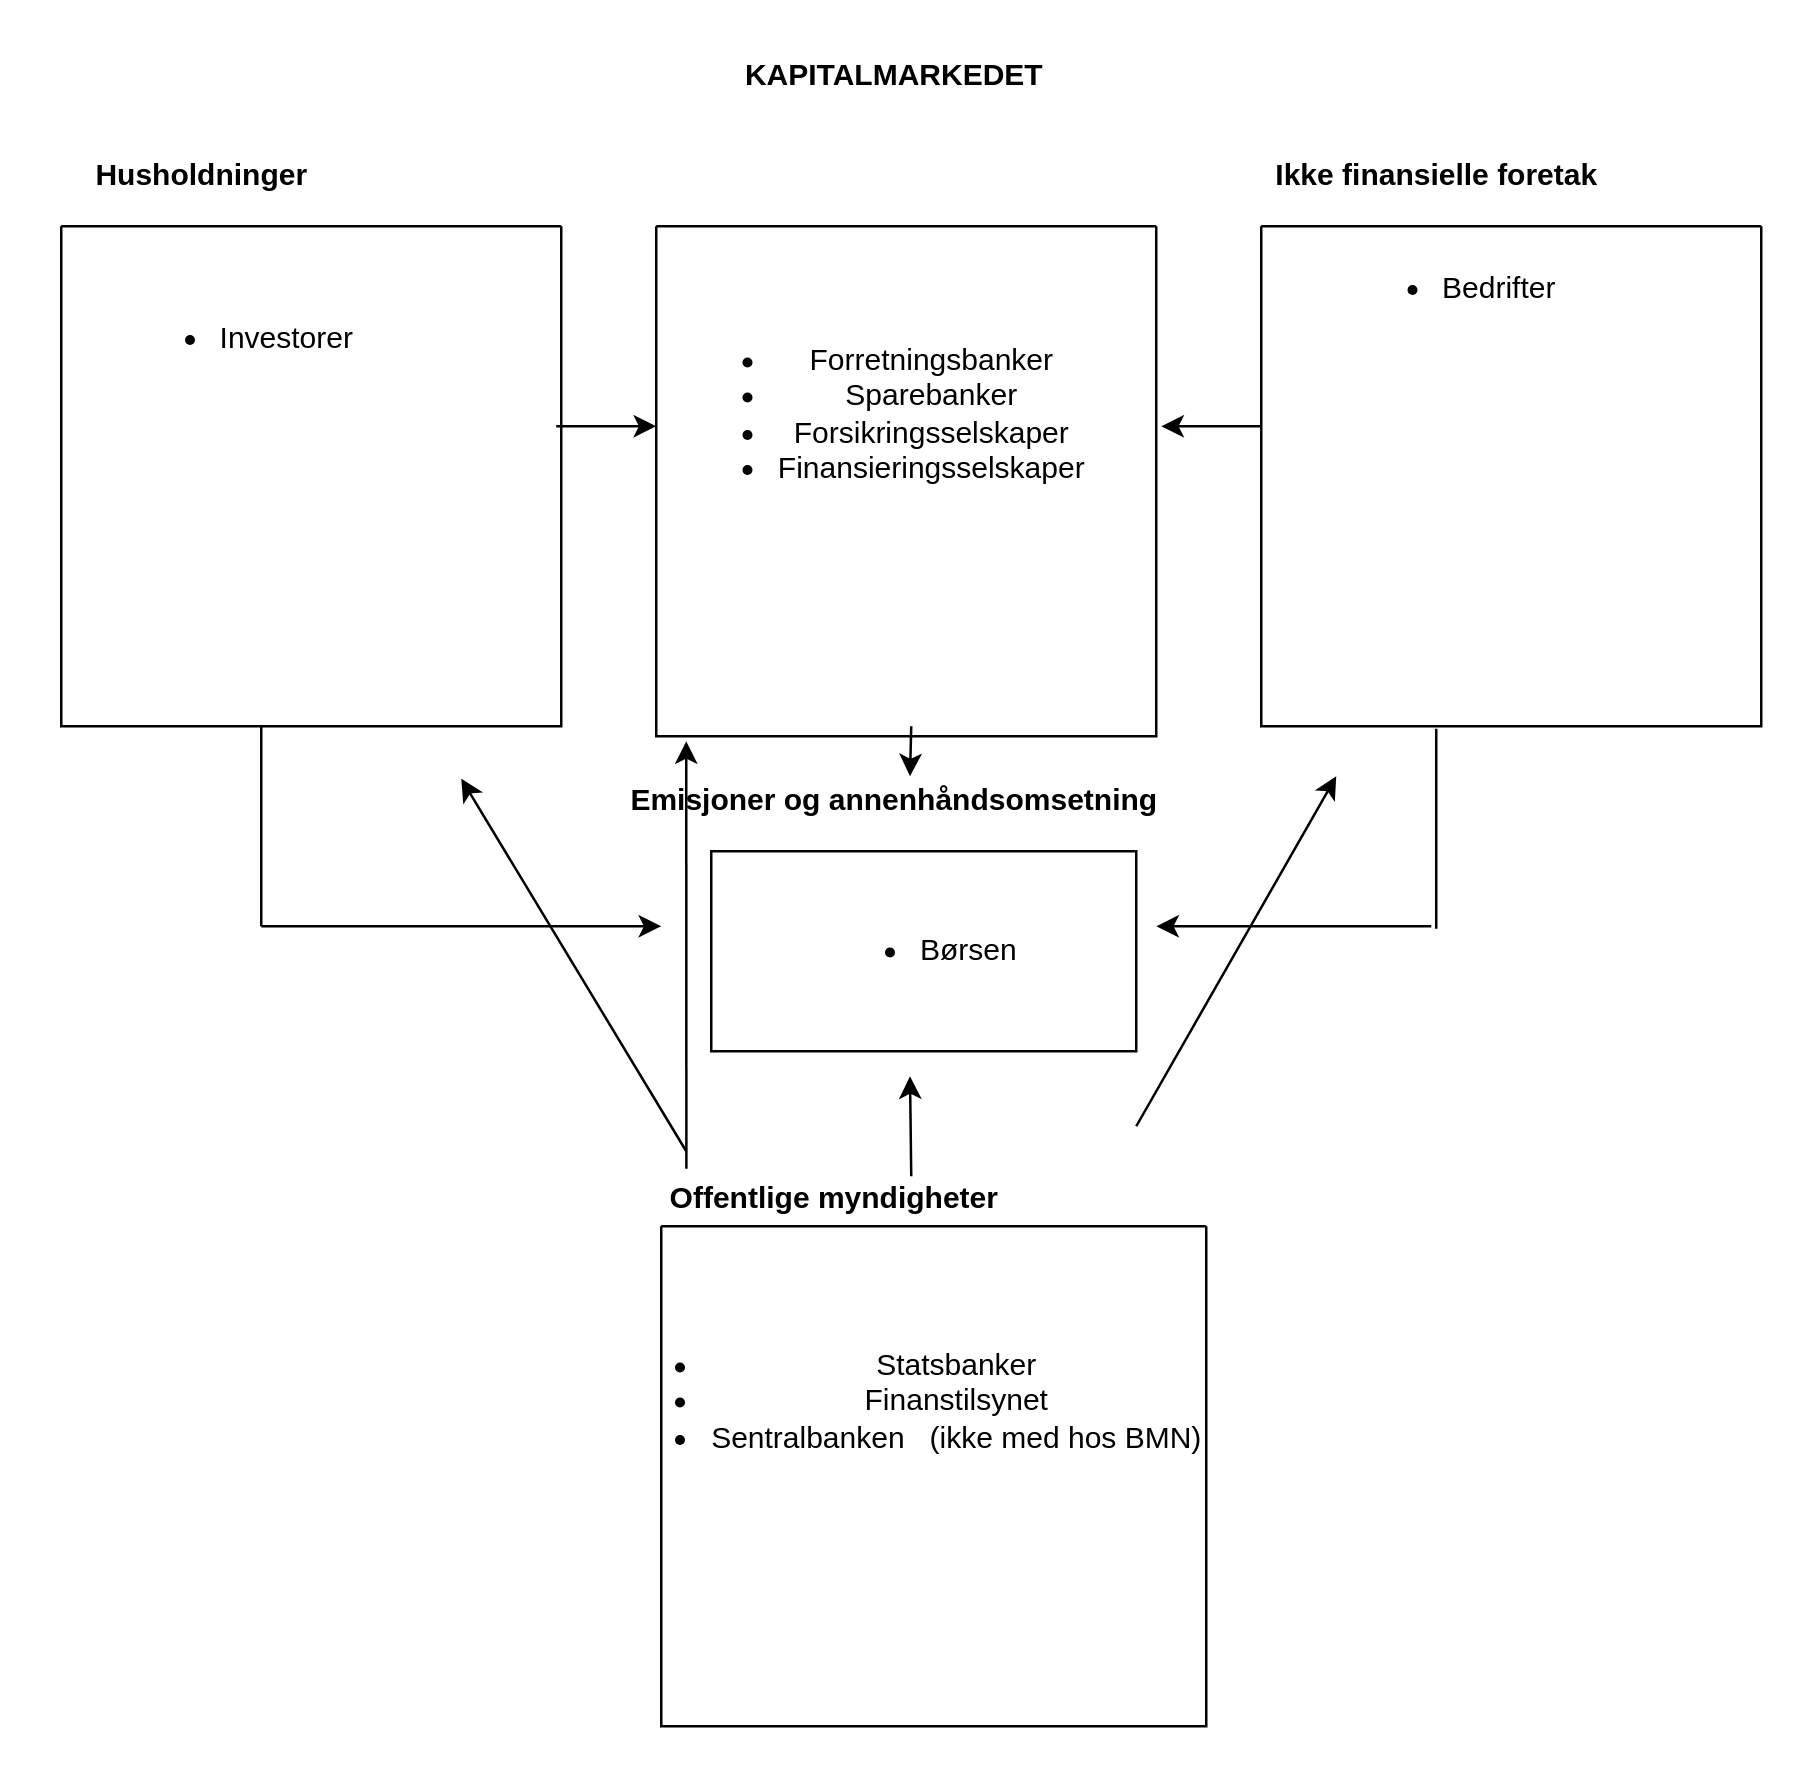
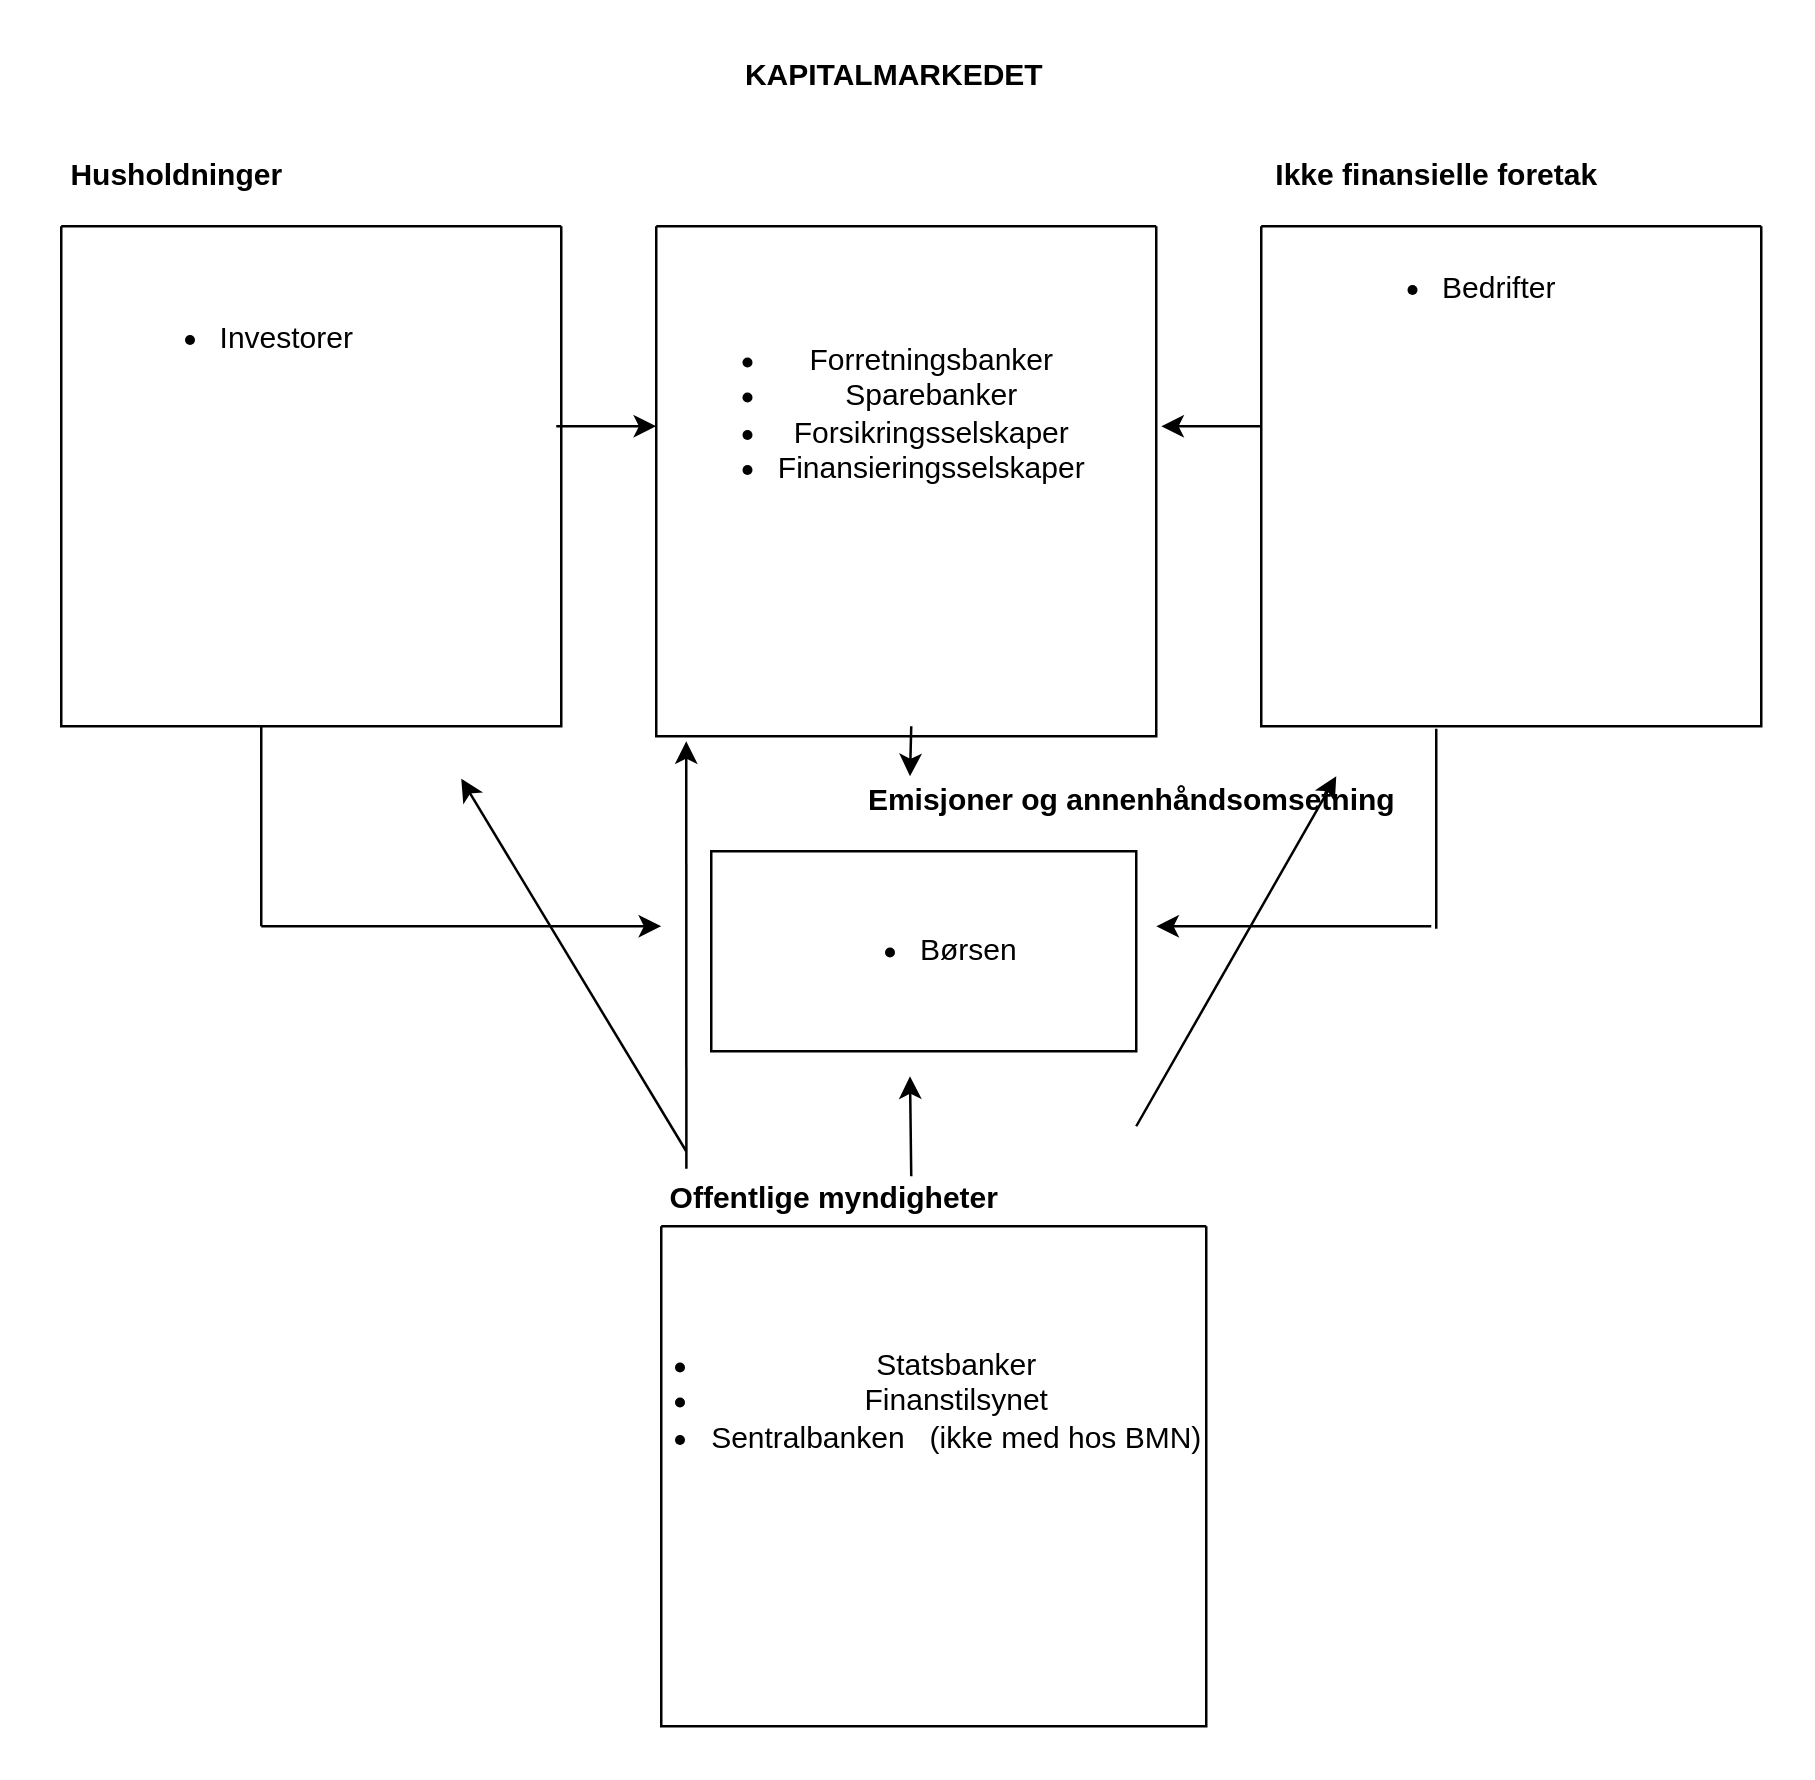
node "Husholdninger": moved (201, 176) -> (176, 176)
node "Emisjoner og annenhåndsomsetning": moved (894, 801) -> (1131, 801)
